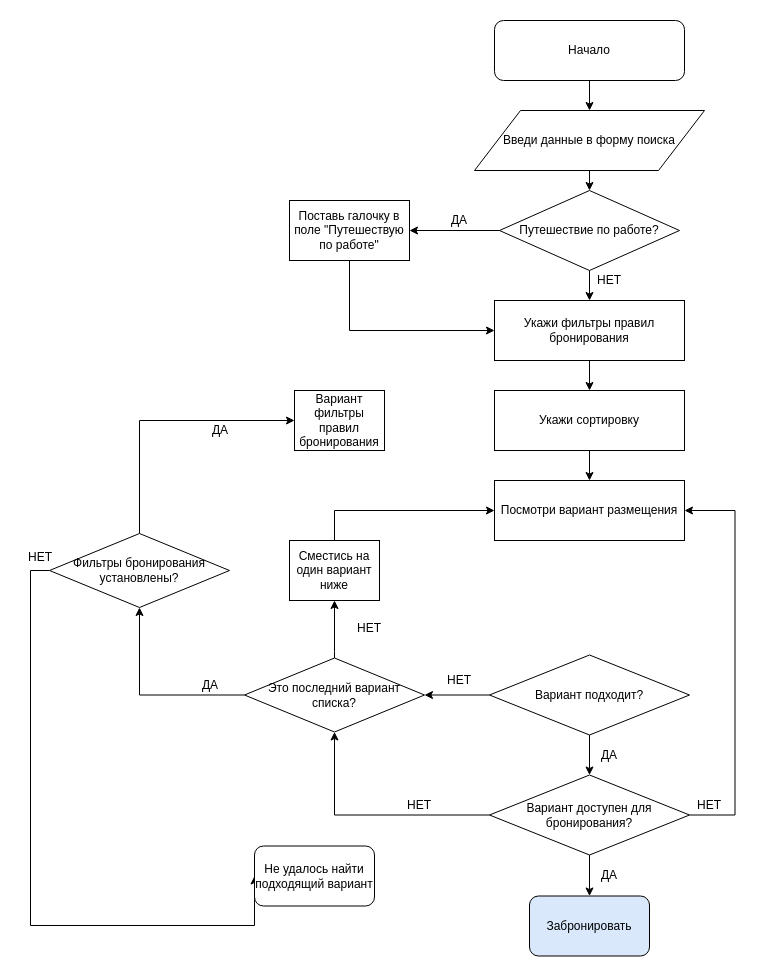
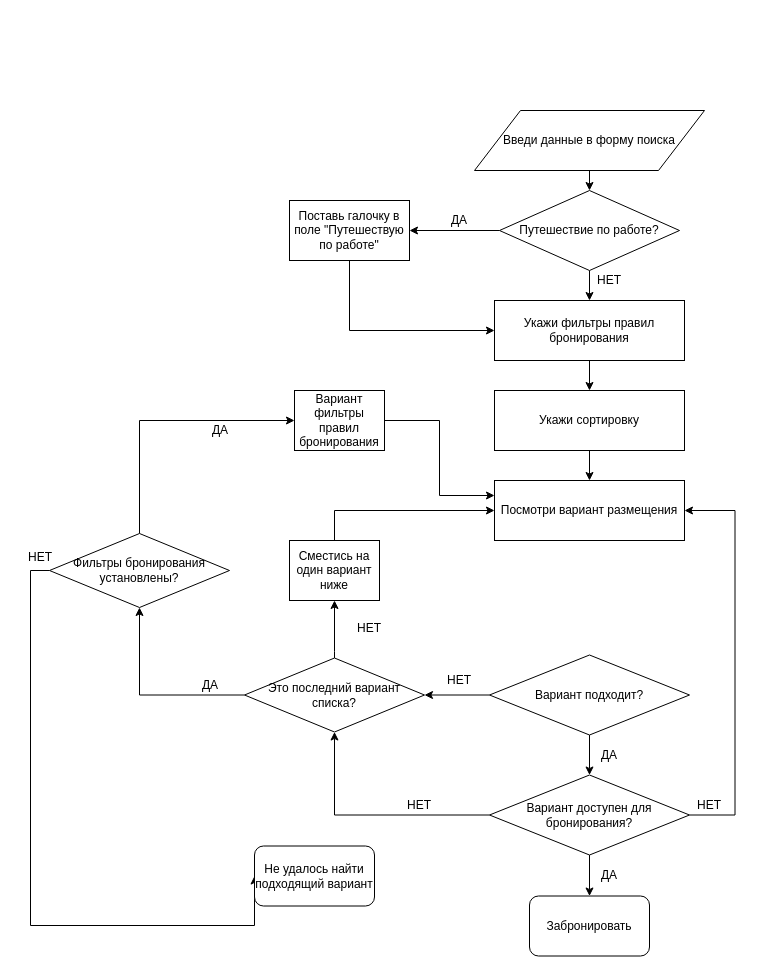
node "Начало": removed
edge "Начало" -> "Введи данные в форму поиска": removed
edge "Вариант фильтры правил бронирования" -> "Посмотри вариант размещения": added
node "Забронировать": fillcolor #dae8fc -> #ffffff
